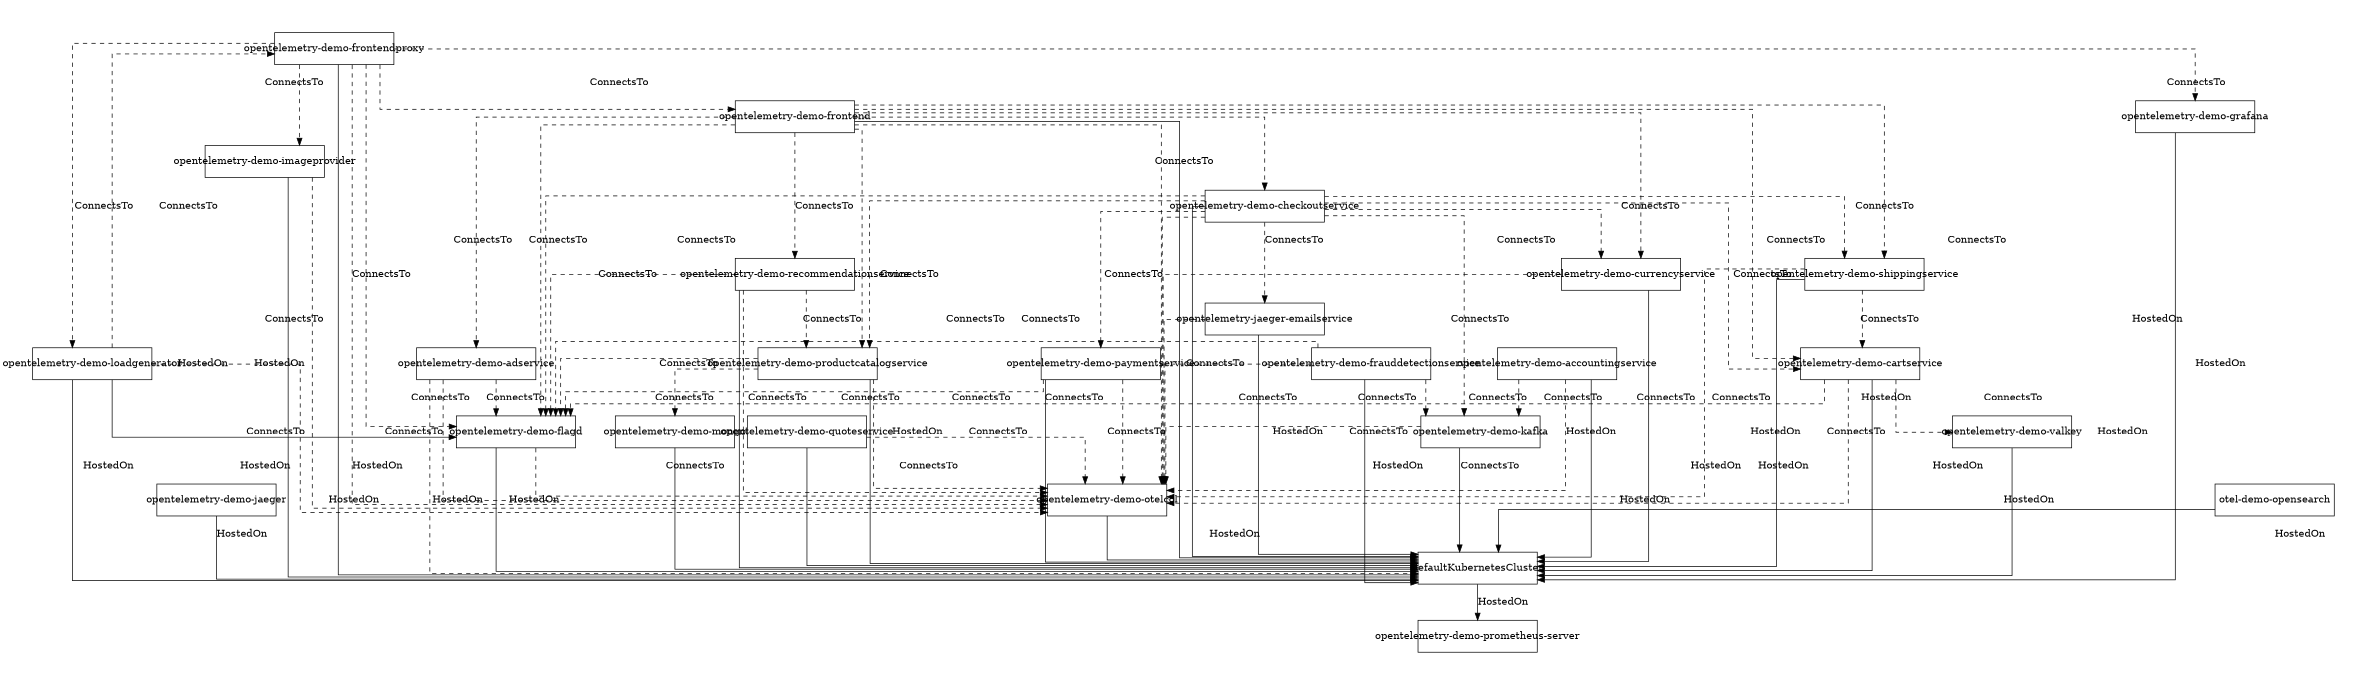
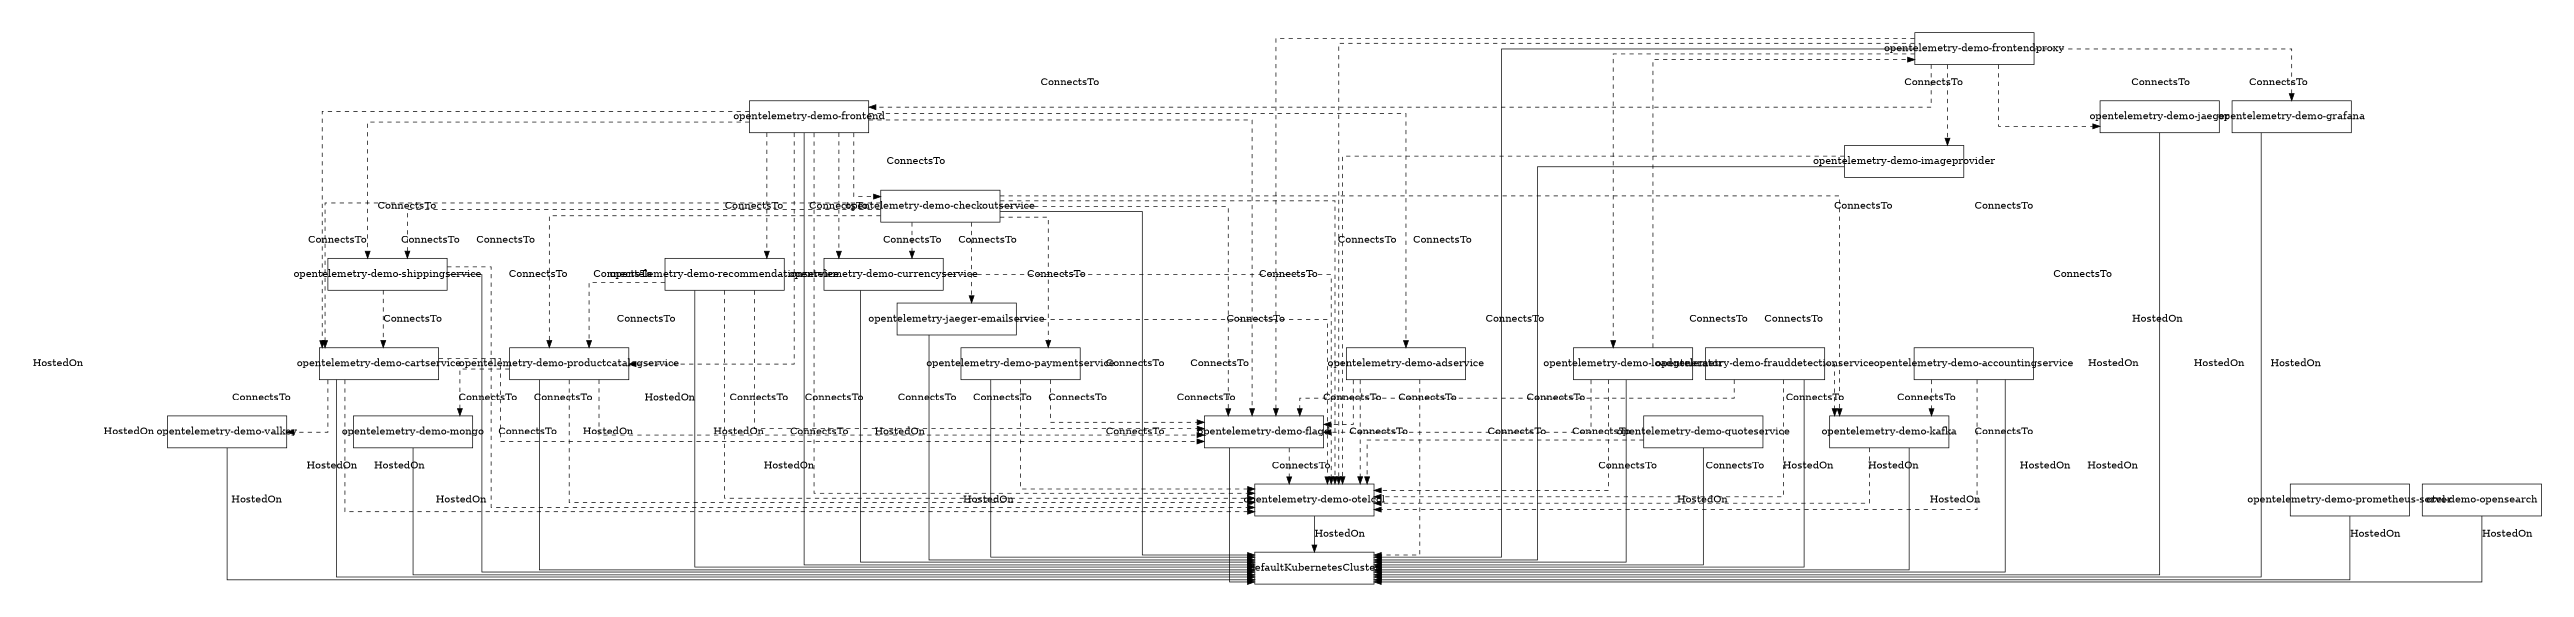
edge "opentelemetry-demo-frontendproxy" -> "opentelemetry-demo-jaeger": added, label "ConnectsTo"
edge "opentelemetry-demo-accountingservice" -> "opentelemetry-demo-otelcol": label "HostedOn" -> "ConnectsTo"
edge "opentelemetry-demo-loadgenerator" -> "opentelemetry-demo-flagd": style solid -> dashed
edge "defaultKubernetesCluster" -> "opentelemetry-demo-prometheus-server": reversed
